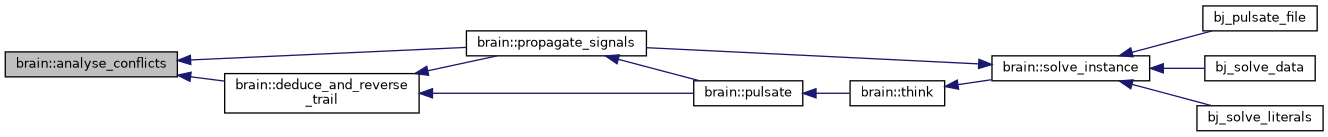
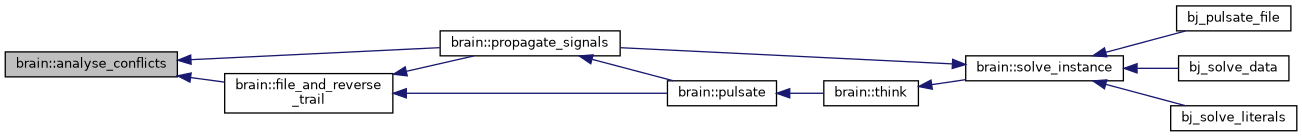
node "brain::deduce_and_reverse _trail": label "brain::deduce_and_reverse _trail" -> "brain::file_and_reverse _trail"
